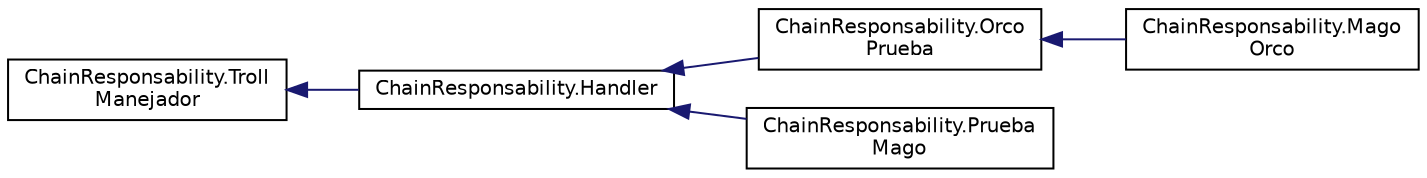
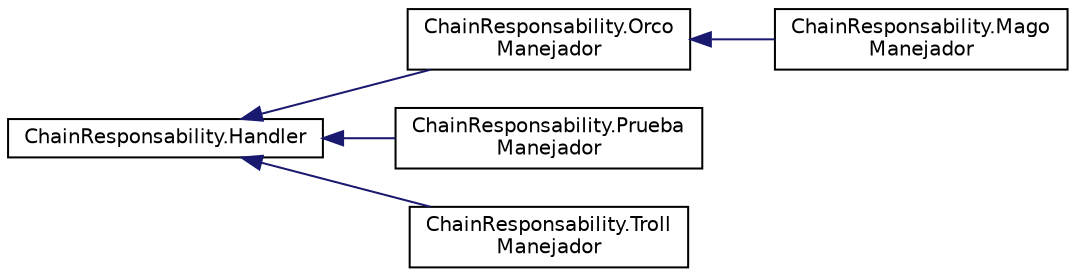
node "ChainResponsability.Orco Prueba": label "ChainResponsability.Orco Prueba" -> "ChainResponsability.Orco Manejador"
node "ChainResponsability.Mago Orco": label "ChainResponsability.Mago Orco" -> "ChainResponsability.Mago Manejador"
edge "ChainResponsability.Handler" -> "ChainResponsability.Troll Manejador": reversed
node "ChainResponsability.Prueba Mago": label "ChainResponsability.Prueba Mago" -> "ChainResponsability.Prueba Manejador"
